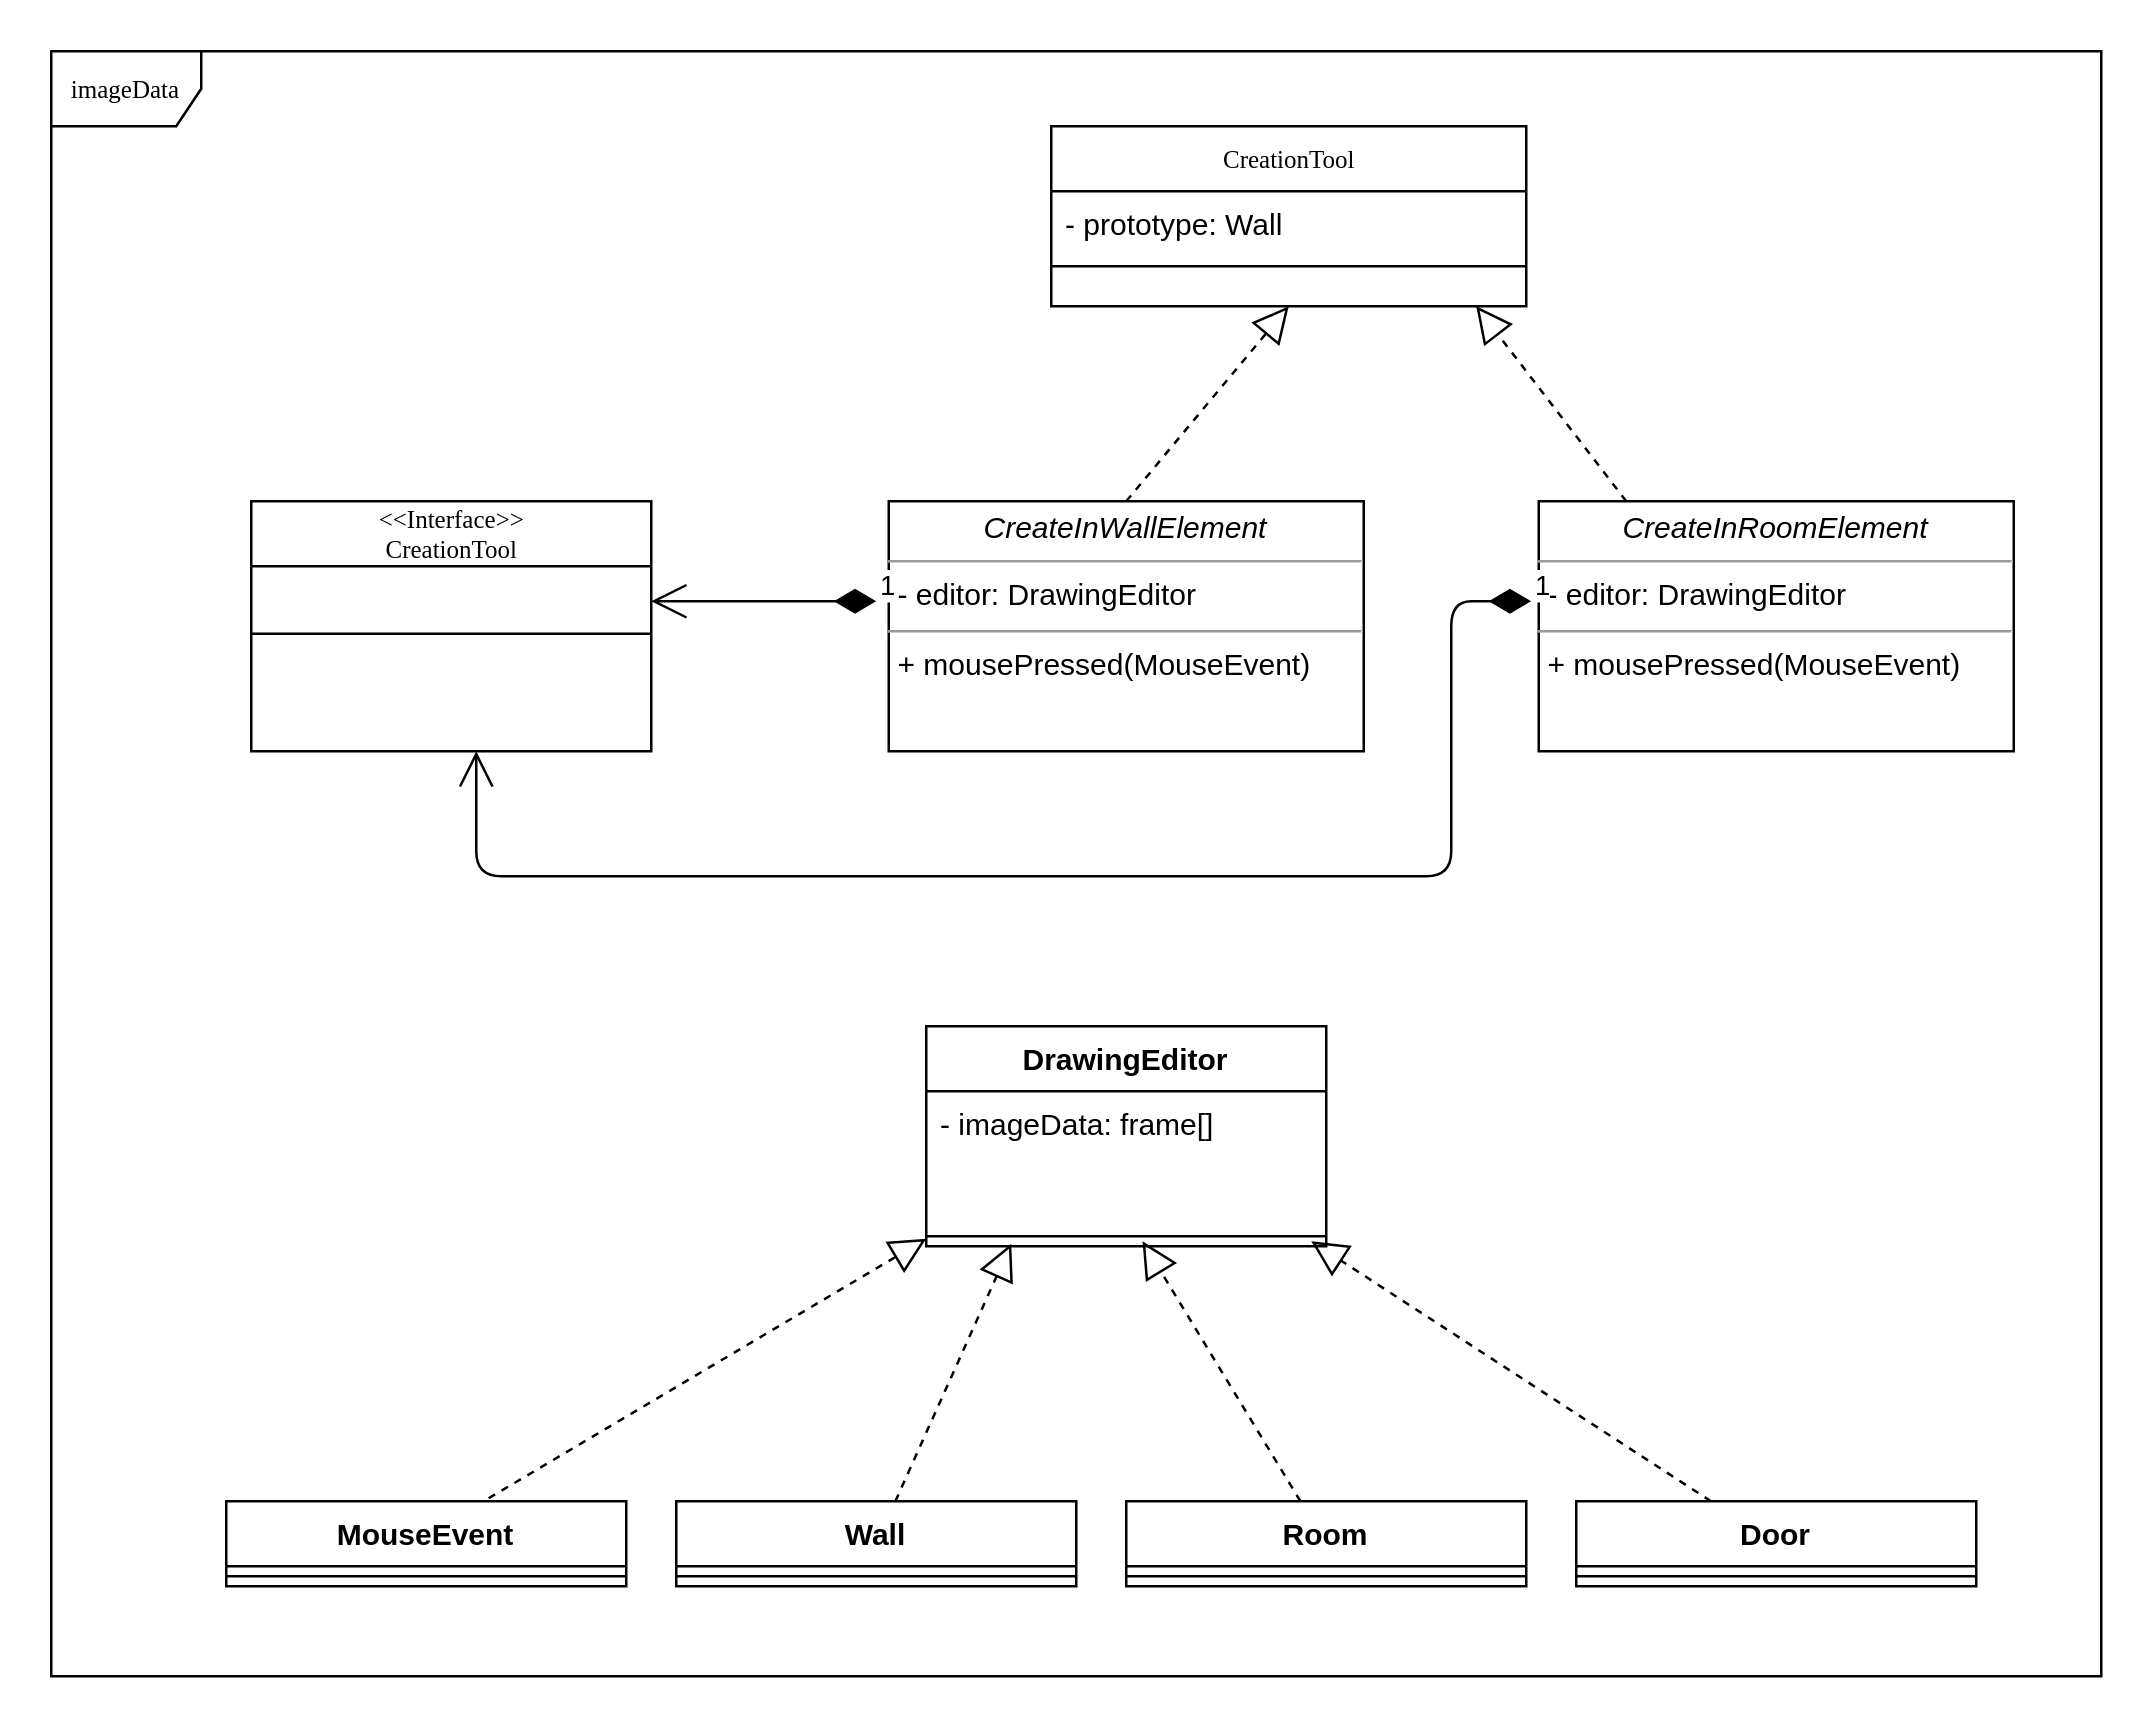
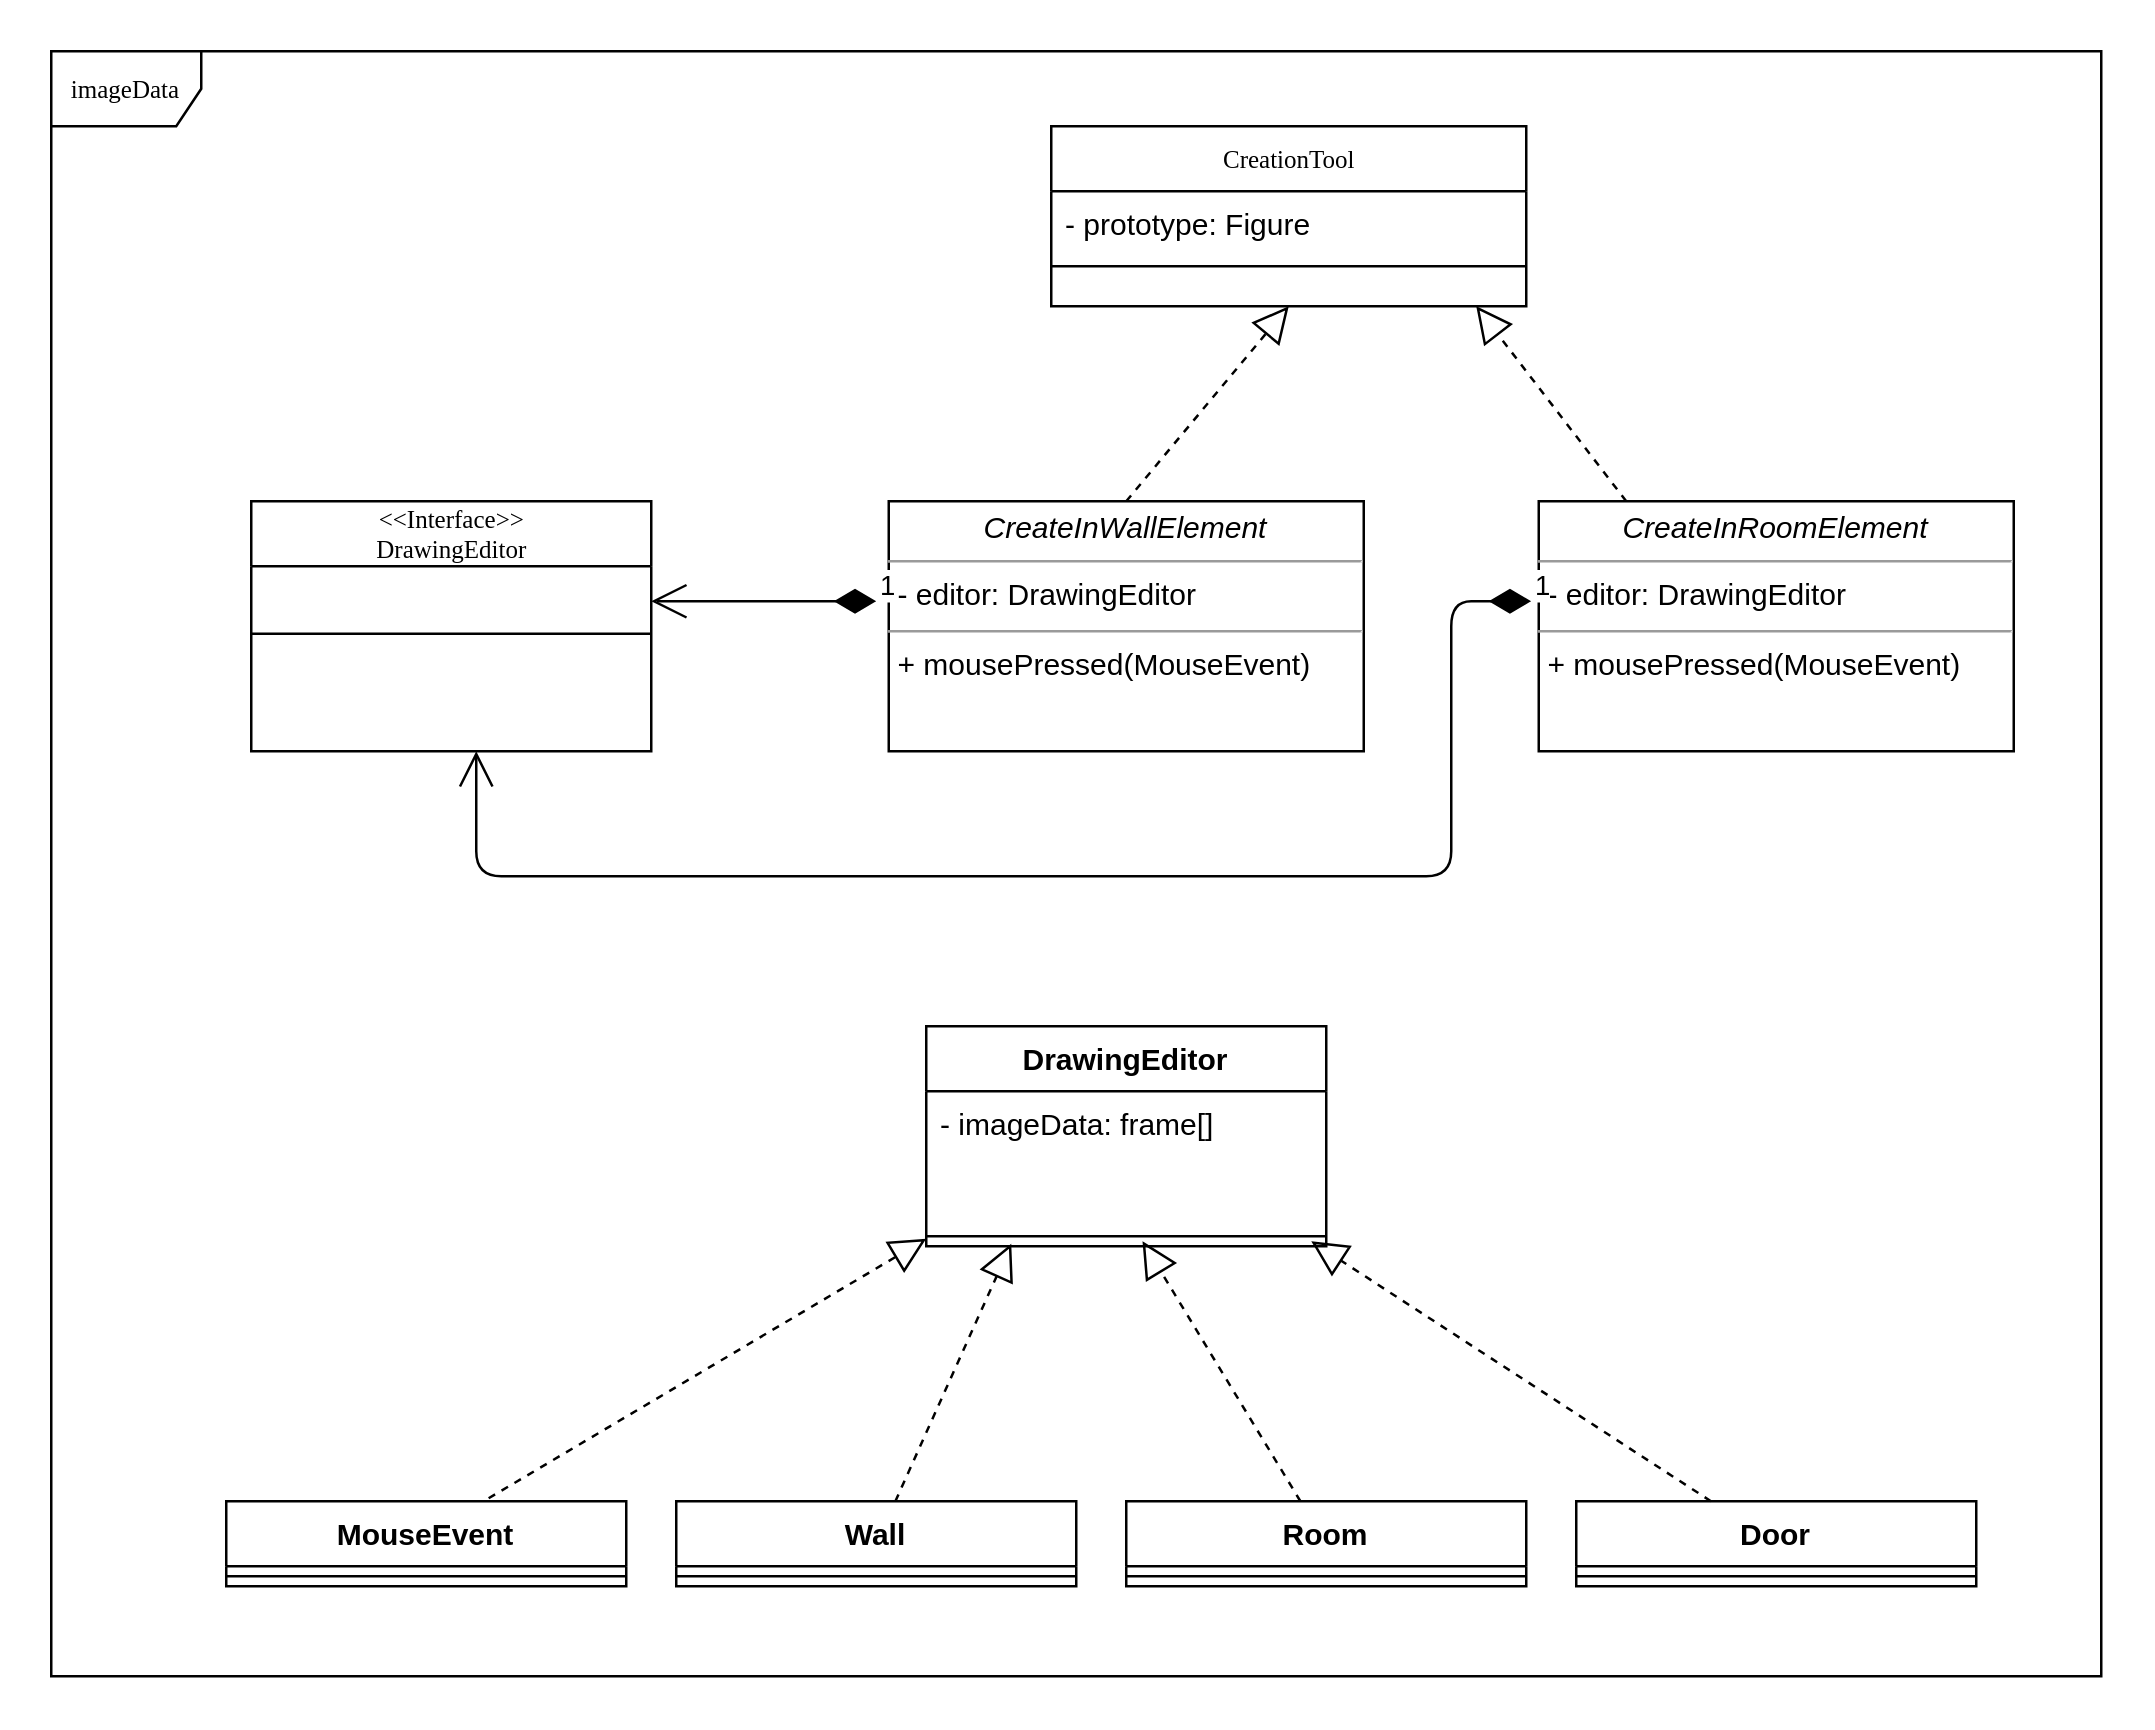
node "- prototype: Wall": label "- prototype: Wall" -> "- prototype: Figure"
node "<<Interface>> CreationTool": label "<<Interface>> CreationTool" -> "<<Interface>> DrawingEditor"
